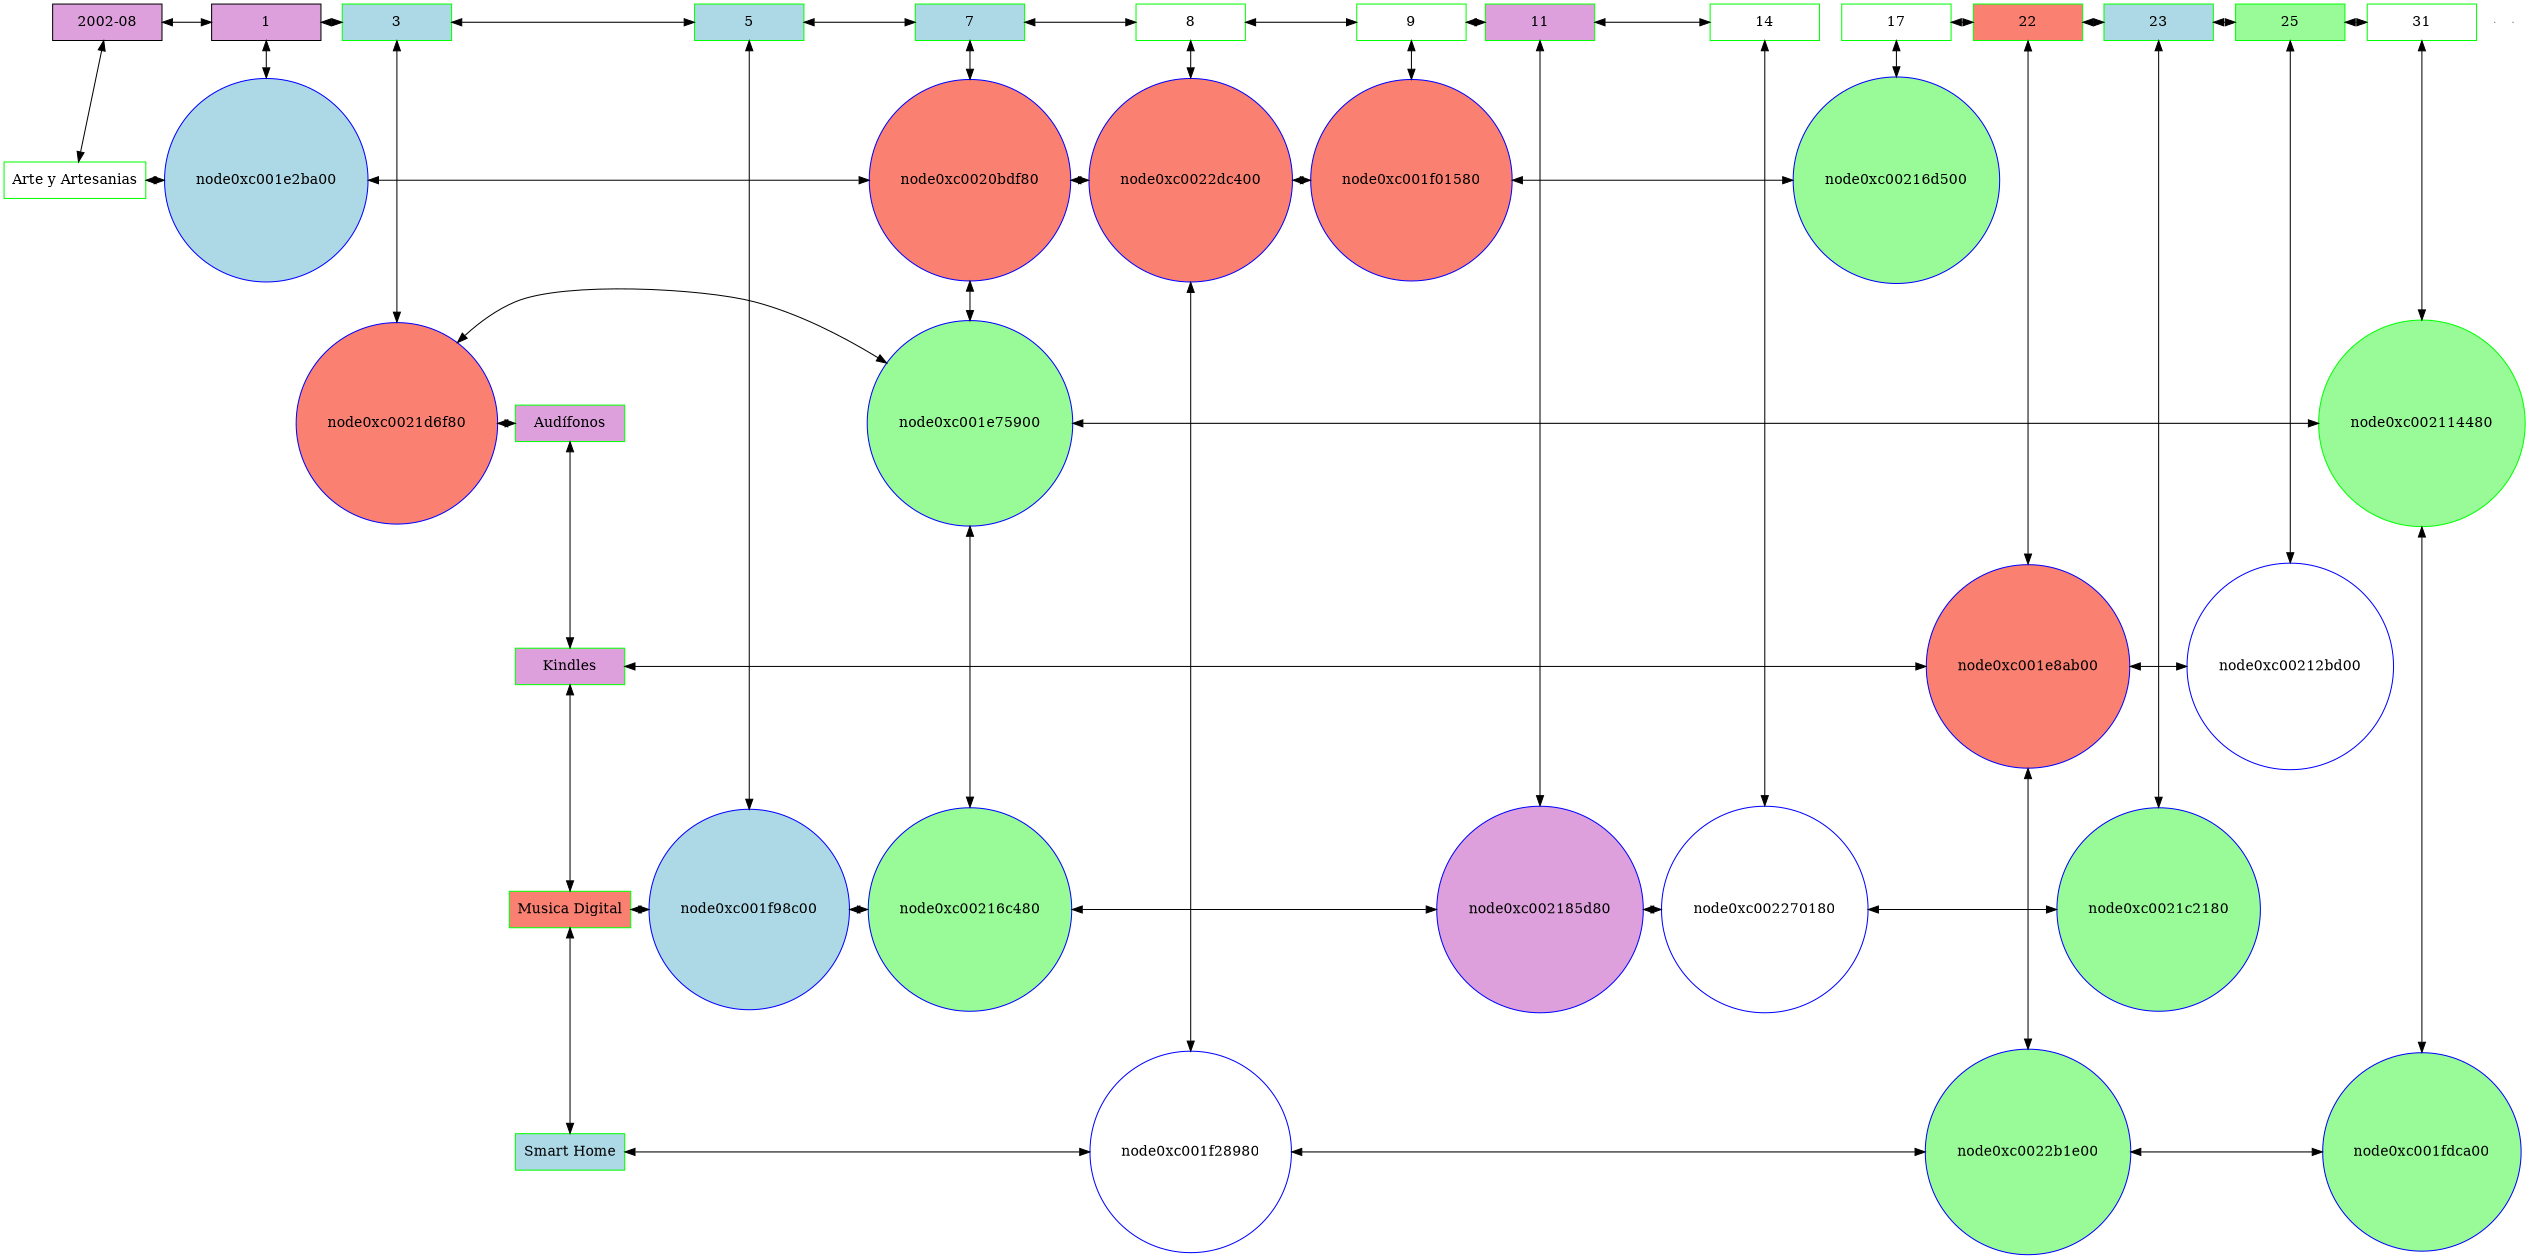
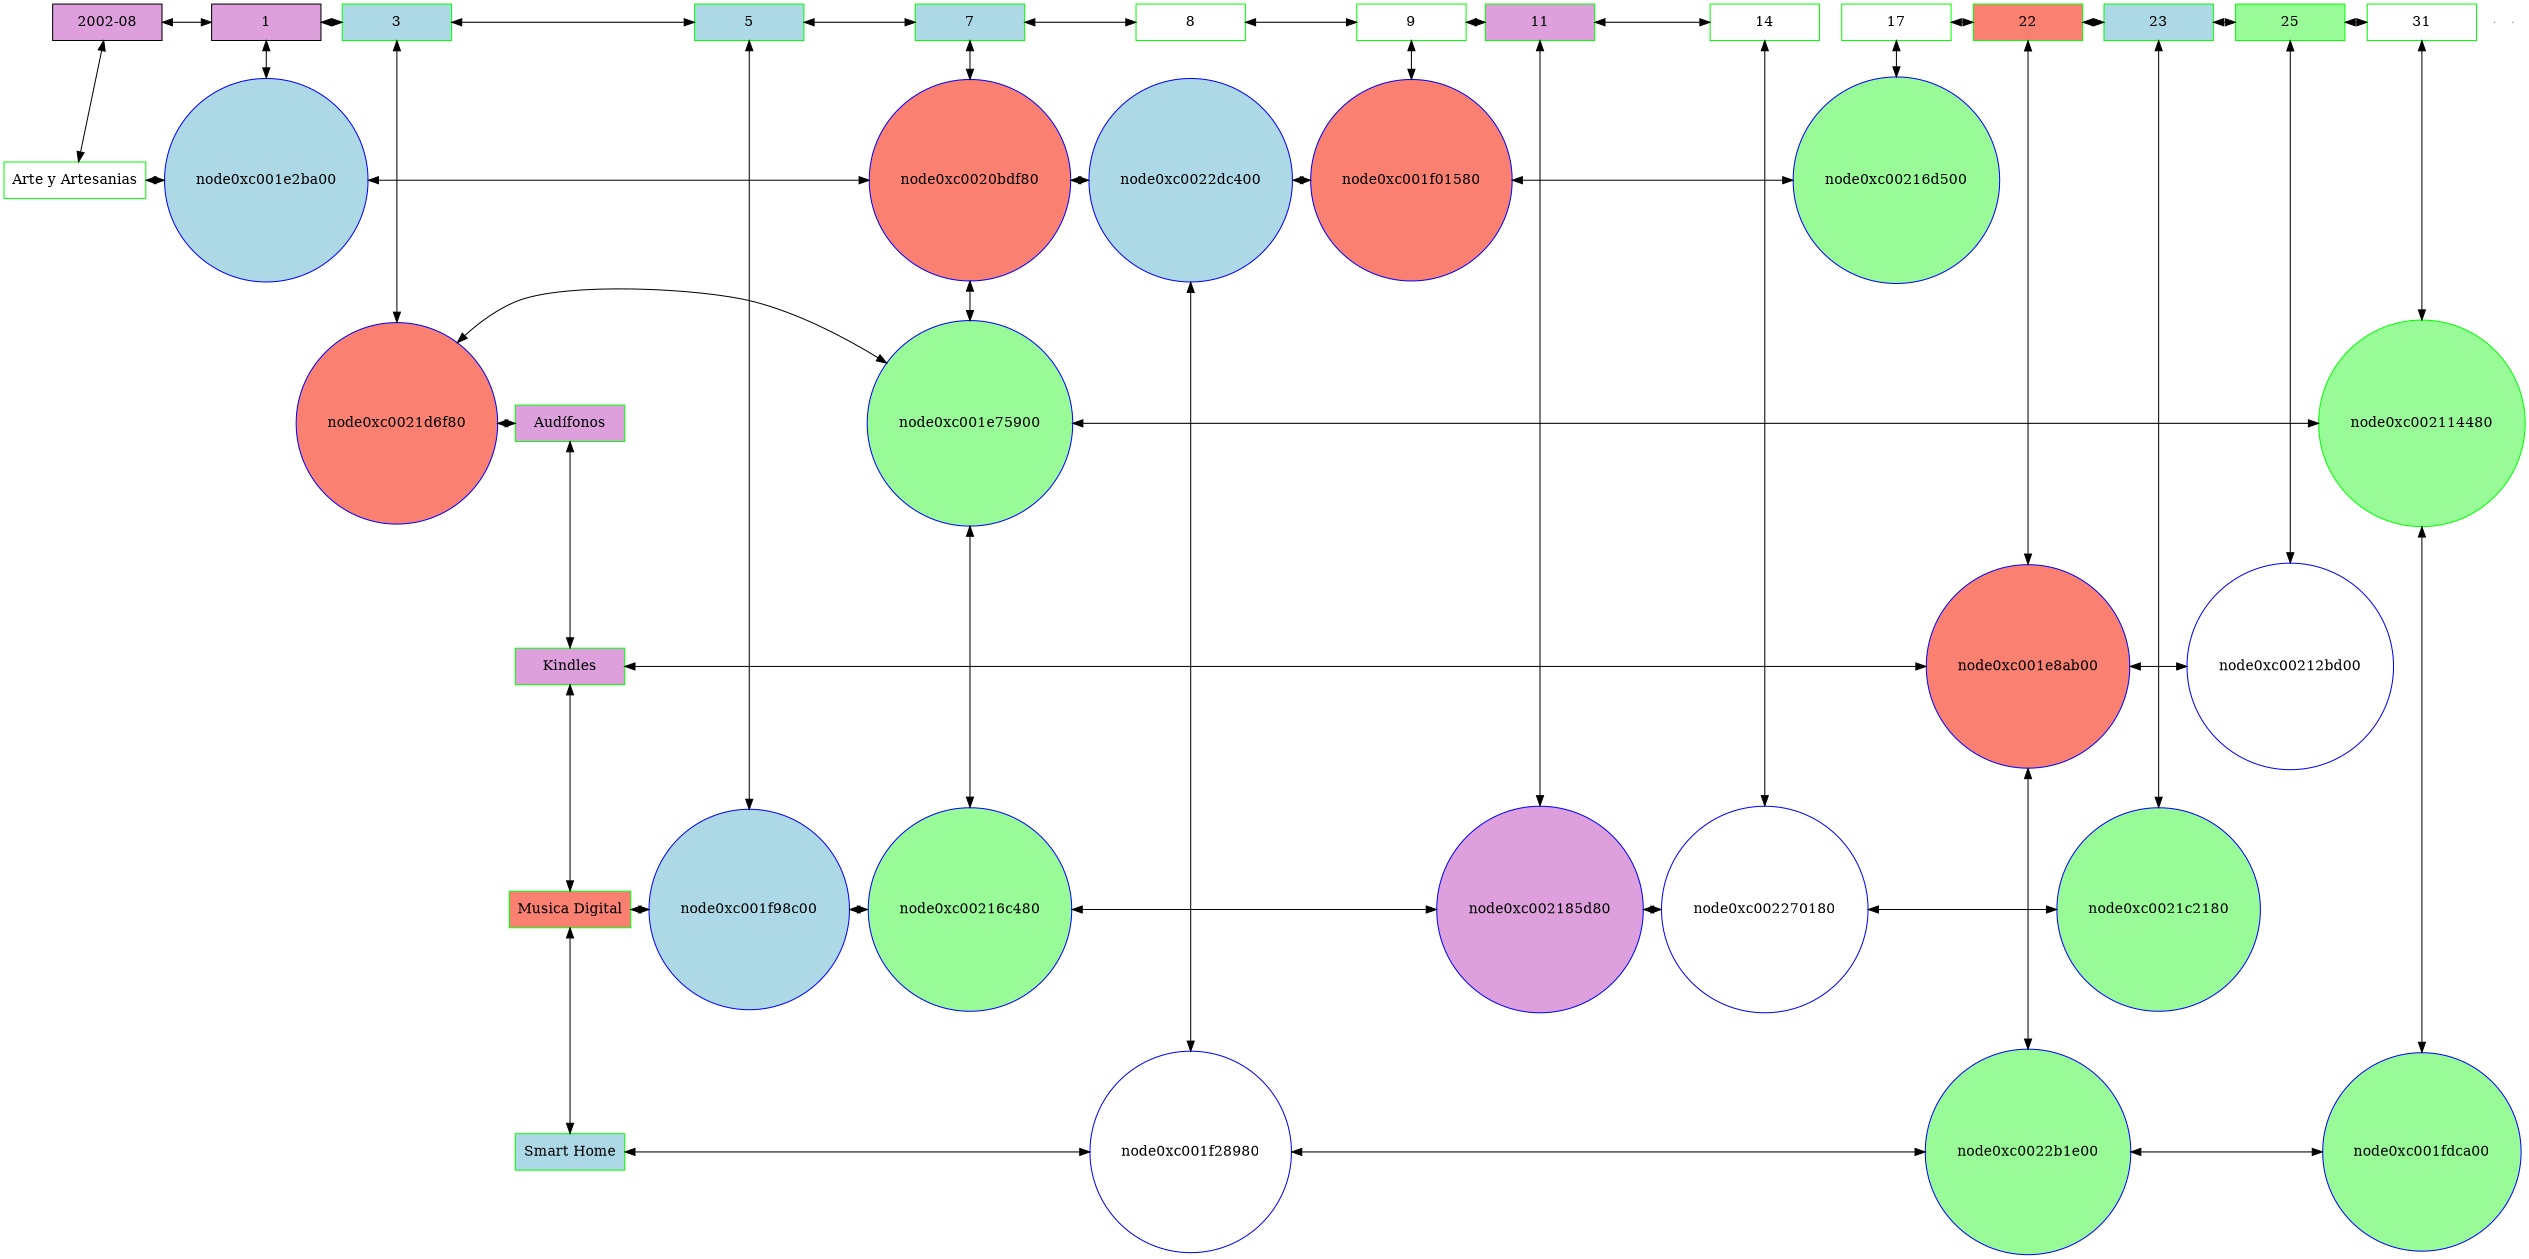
edge "8" -- "node0xc0022dc400": removed
node "node0xc0022dc400": fillcolor salmon -> lightblue
